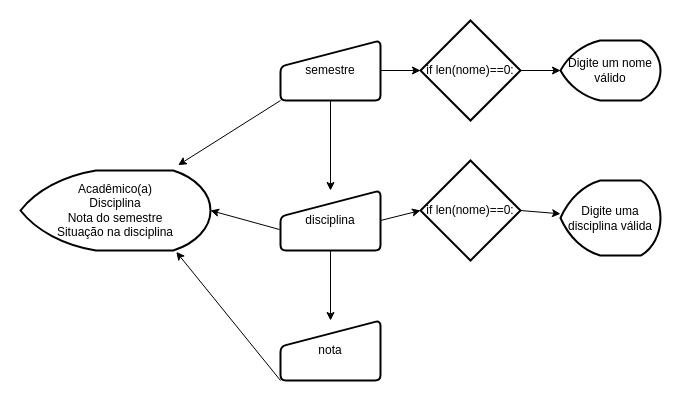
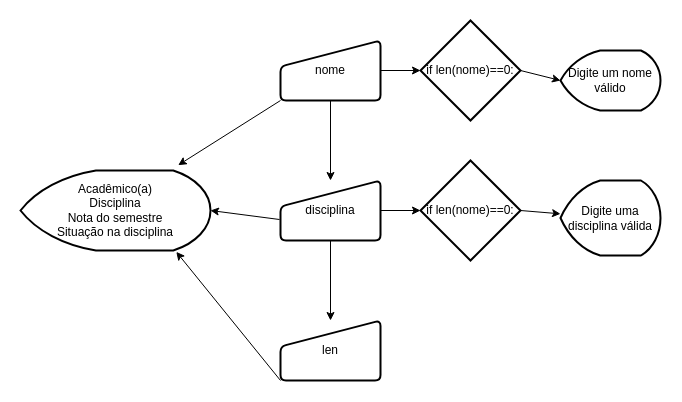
node "semestre": label "semestre" -> "nome"
node "Digite um nome válido": moved (611, 71) -> (611, 81)
node "disciplina": moved (331, 221) -> (331, 211)
node "nota": label "nota" -> "len"
